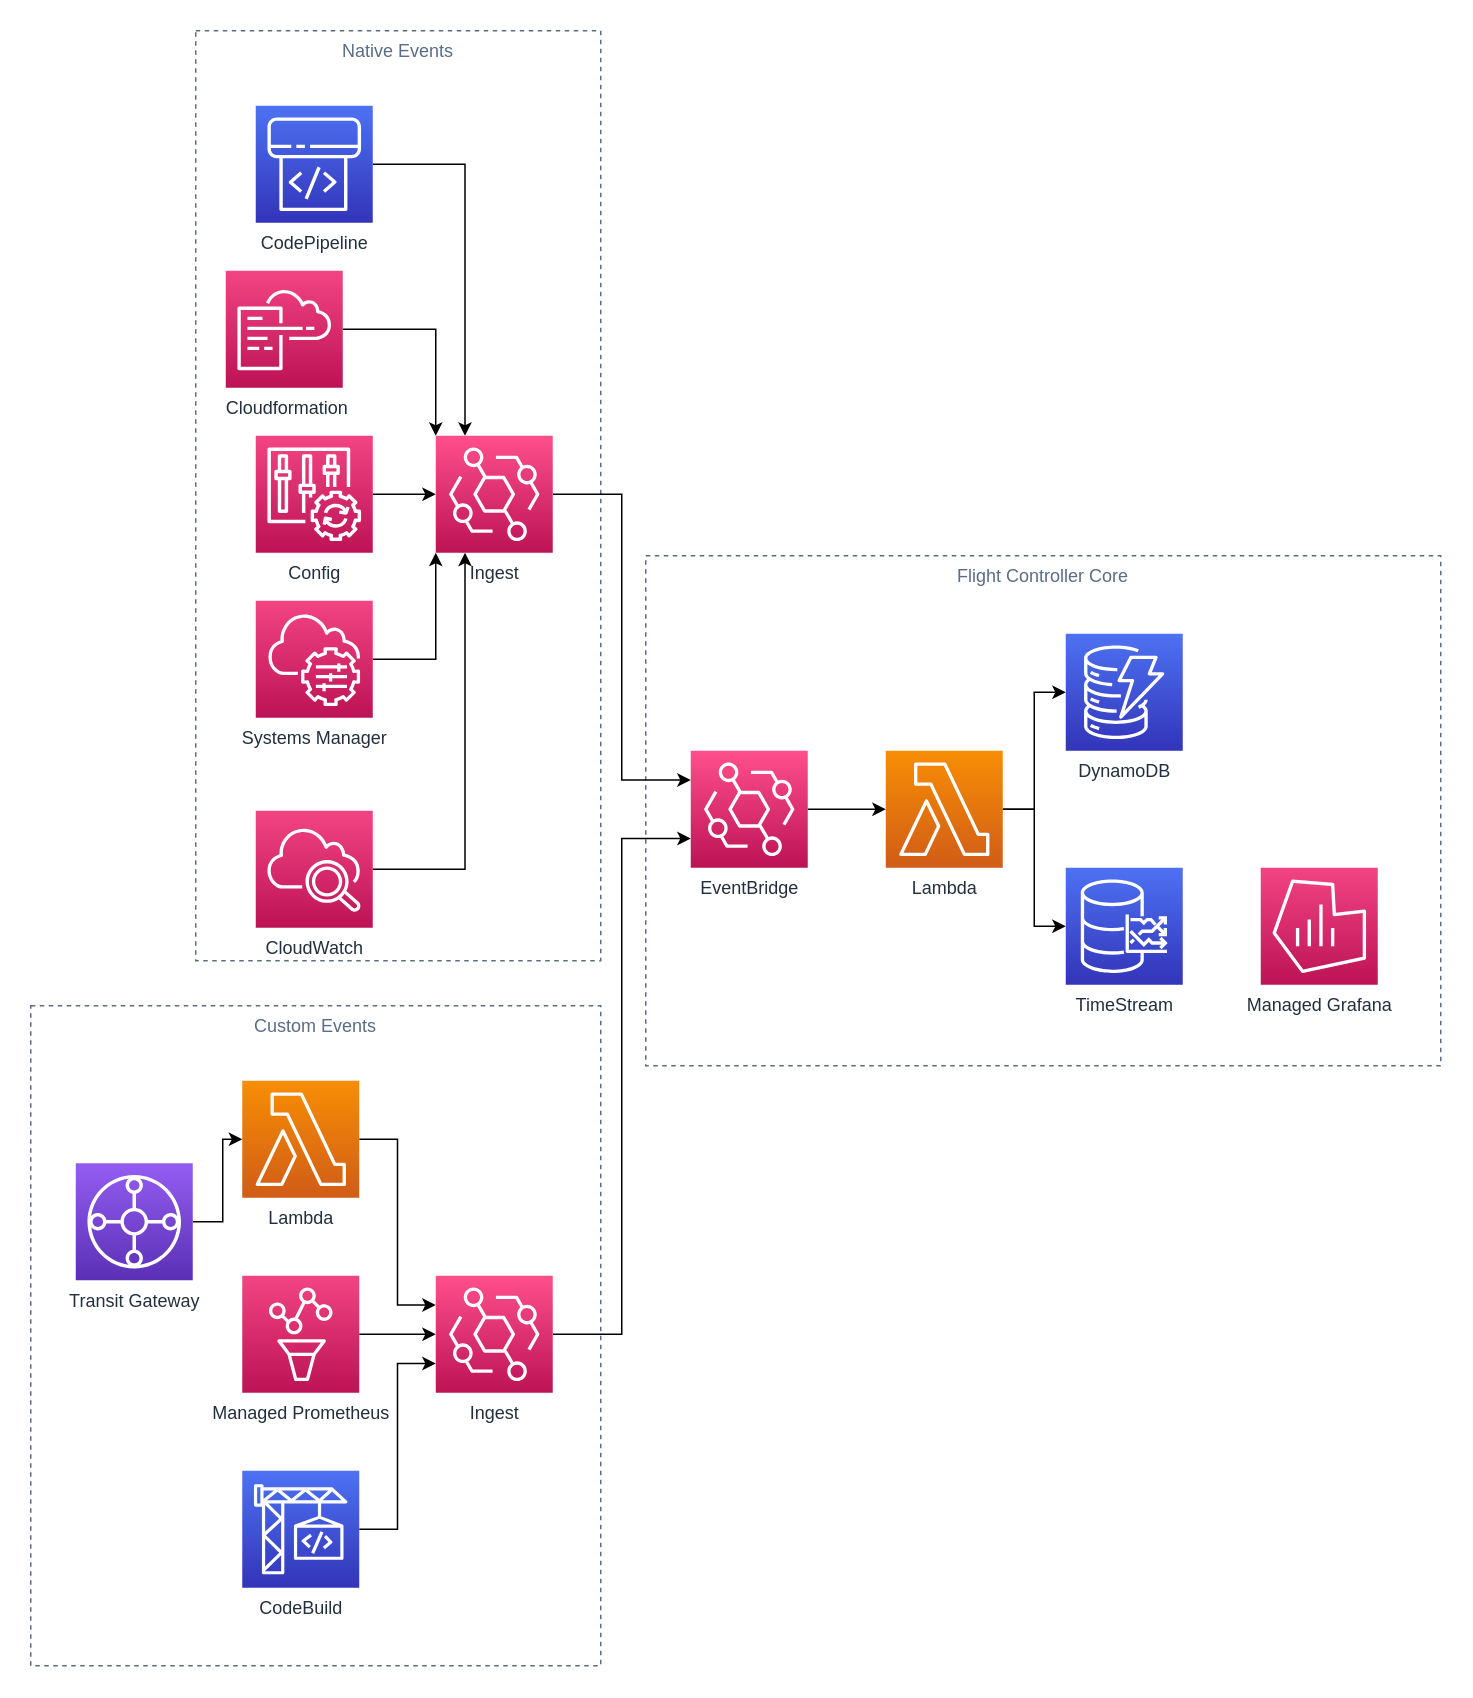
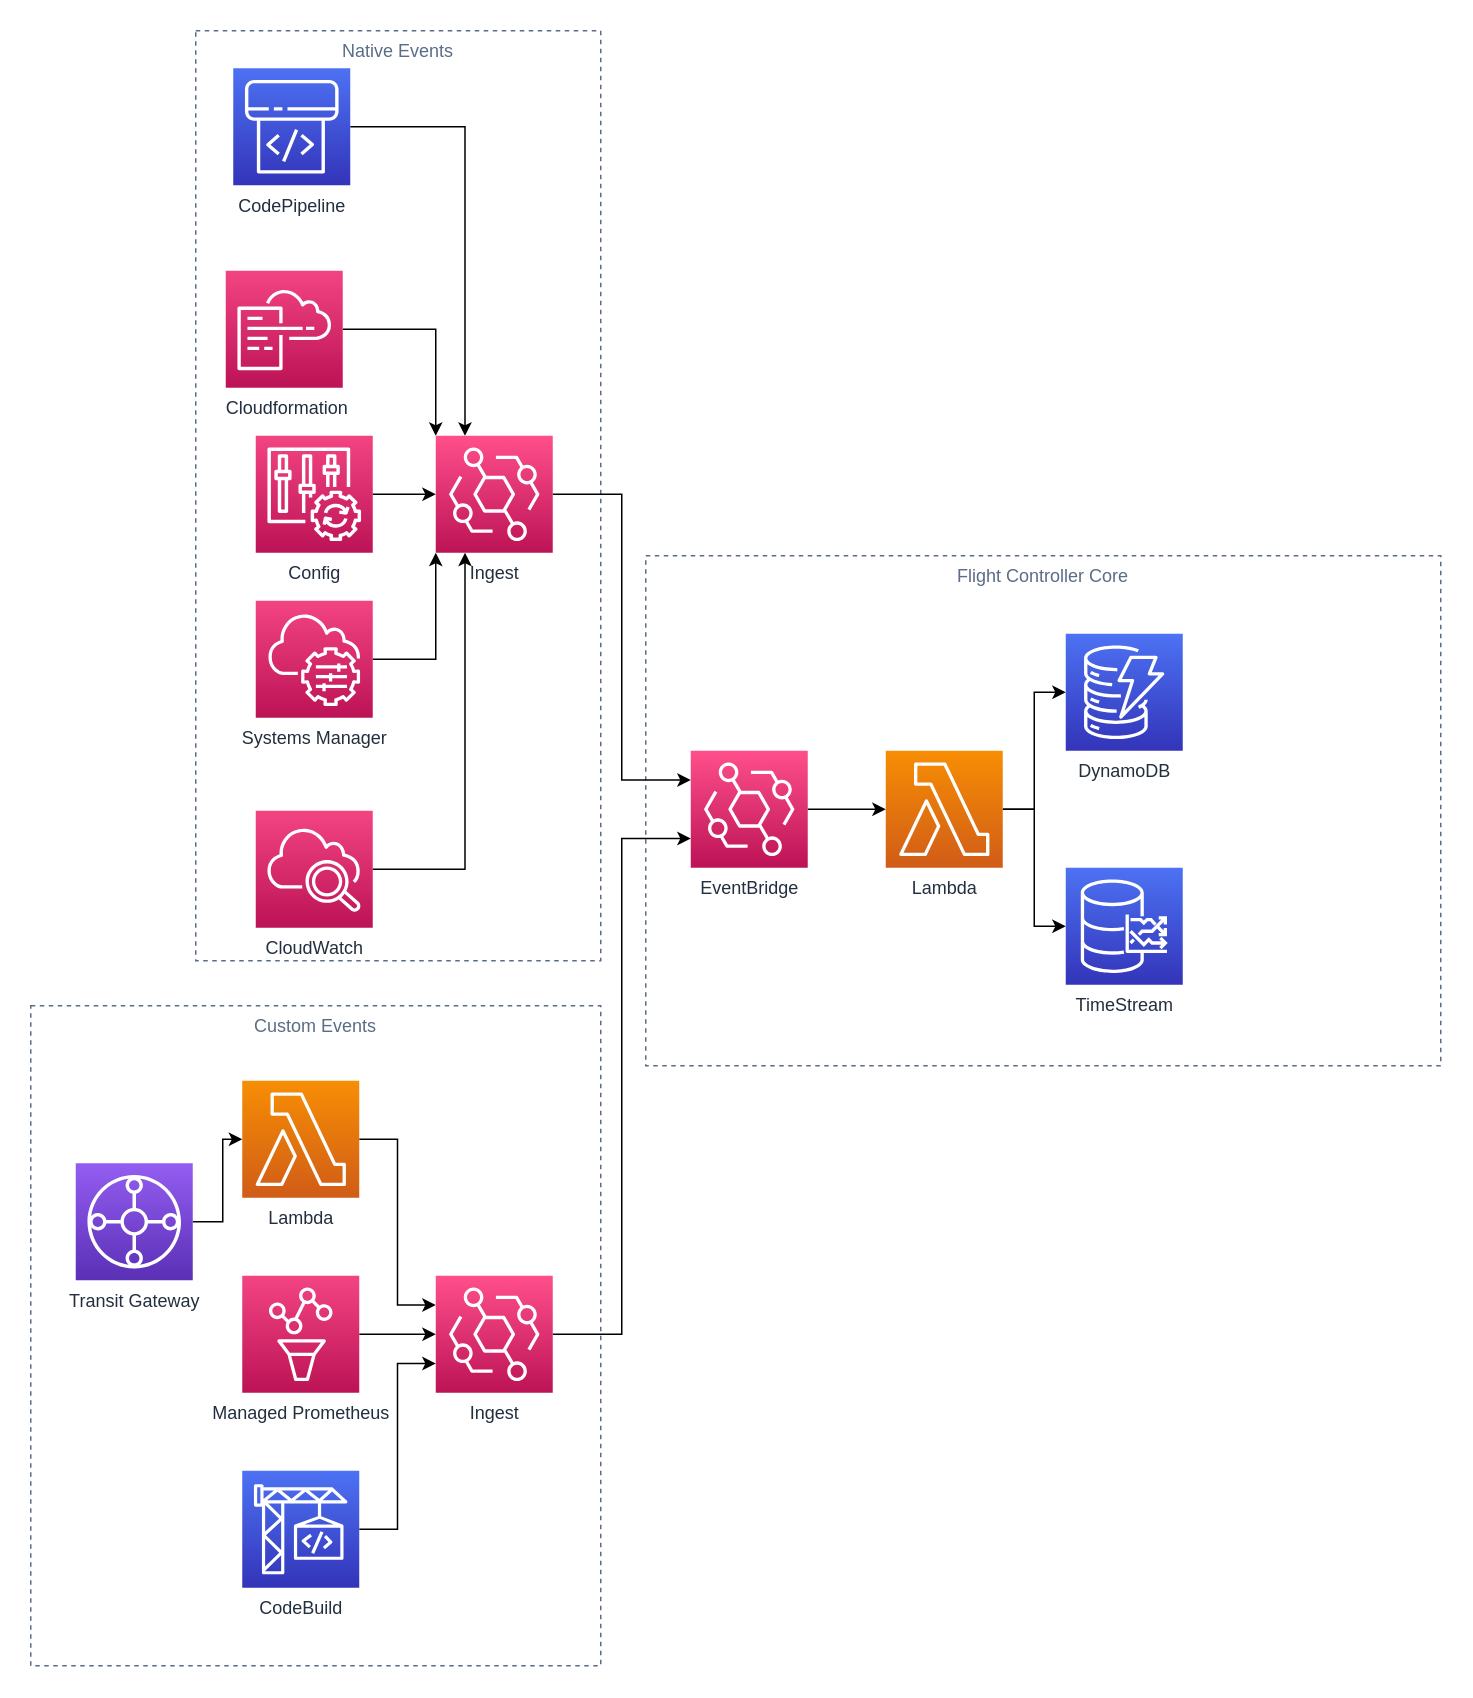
node "CodePipeline": moved (314, 164) -> (292, 127)
node "Managed Grafana": removed
